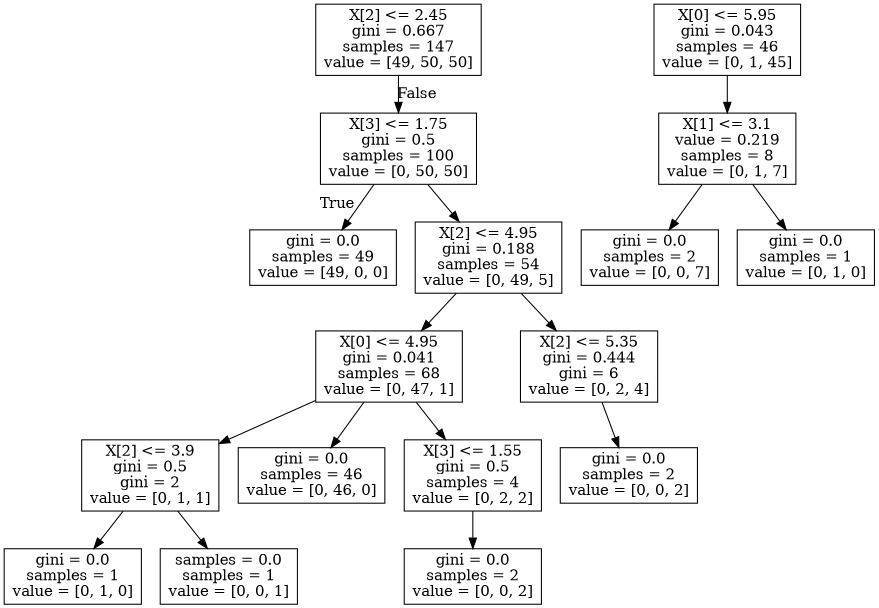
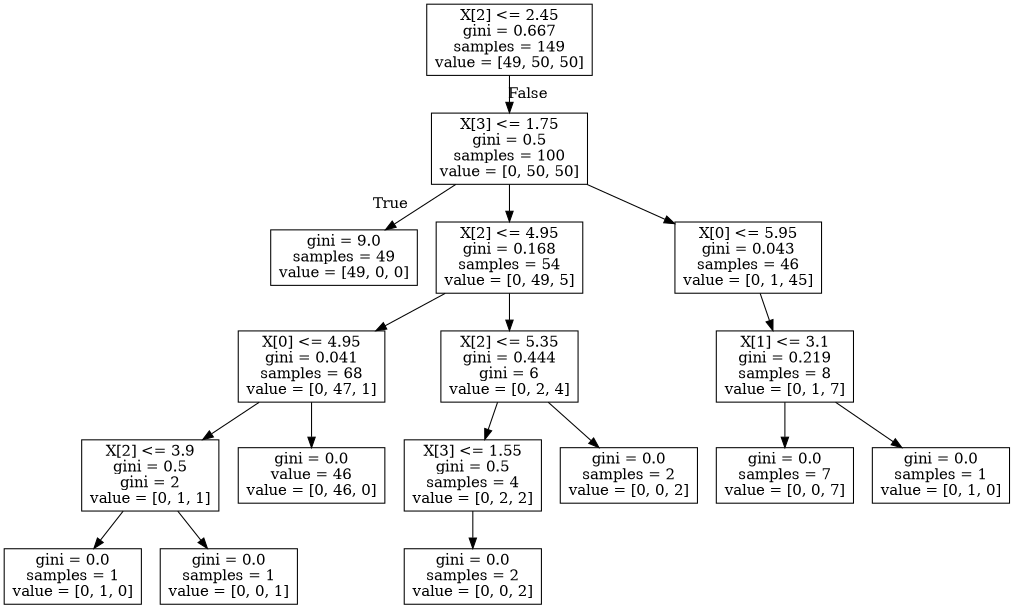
node "X[2] <= 2.45 gini = 0.667 samples = 147 value = [49, 50, 50]": label "X[2] <= 2.45 gini = 0.667 samples = 147 value = [49, 50, 50]" -> "X[2] <= 2.45 gini = 0.667 samples = 149 value = [49, 50, 50]"
node "X[1] <= 3.1 value = 0.219 samples = 8 value = [0, 1, 7]": label "X[1] <= 3.1 value = 0.219 samples = 8 value = [0, 1, 7]" -> "X[1] <= 3.1 gini = 0.219 samples = 8 value = [0, 1, 7]"
edge "X[3] <= 1.75 gini = 0.5 samples = 100 value = [0, 50, 50]" -> "X[0] <= 5.95 gini = 0.043 samples = 46 value = [0, 1, 45]": added
node "gini = 0.0 samples = 49 value = [49, 0, 0]": label "gini = 0.0 samples = 49 value = [49, 0, 0]" -> "gini = 9.0 samples = 49 value = [49, 0, 0]"
node "X[2] <= 4.95 gini = 0.188 samples = 54 value = [0, 49, 5]": label "X[2] <= 4.95 gini = 0.188 samples = 54 value = [0, 49, 5]" -> "X[2] <= 4.95 gini = 0.168 samples = 54 value = [0, 49, 5]"
node "gini = 0.0 samples = 2 value = [0, 0, 7]": label "gini = 0.0 samples = 2 value = [0, 0, 7]" -> "gini = 0.0 samples = 7 value = [0, 0, 7]"
edge "X[0] <= 4.95 gini = 0.041 samples = 68 value = [0, 47, 1]" -> "X[3] <= 1.55 gini = 0.5 samples = 4 value = [0, 2, 2]": now "X[2] <= 5.35 gini = 0.444 gini = 6 value = [0, 2, 4]" -> "X[3] <= 1.55 gini = 0.5 samples = 4 value = [0, 2, 2]"
node "gini = 0.0 samples = 46 value = [0, 46, 0]": label "gini = 0.0 samples = 46 value = [0, 46, 0]" -> "gini = 0.0 value = 46 value = [0, 46, 0]"
node "samples = 0.0 samples = 1 value = [0, 0, 1]": label "samples = 0.0 samples = 1 value = [0, 0, 1]" -> "gini = 0.0 samples = 1 value = [0, 0, 1]"
